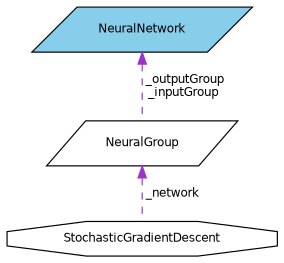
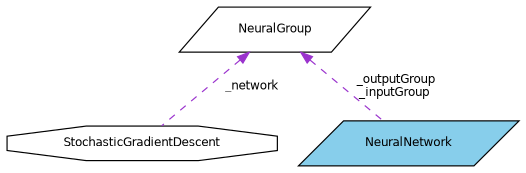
edge "NeuralGroup" -> "NeuralNetwork": reversed
